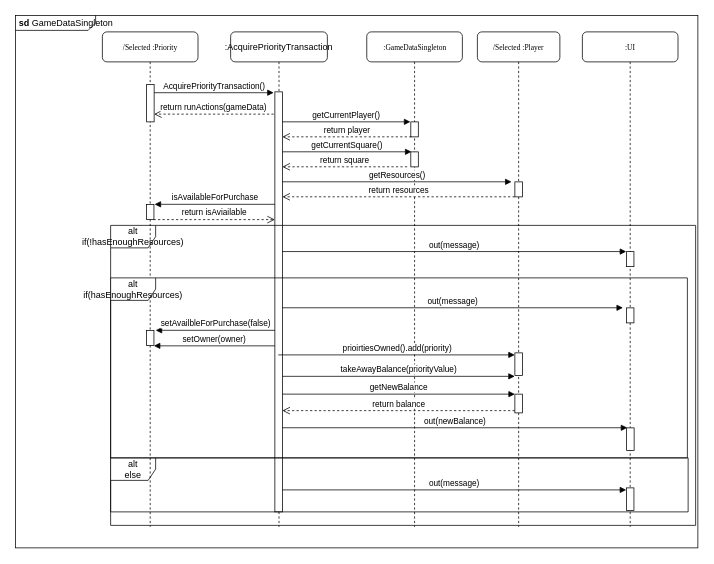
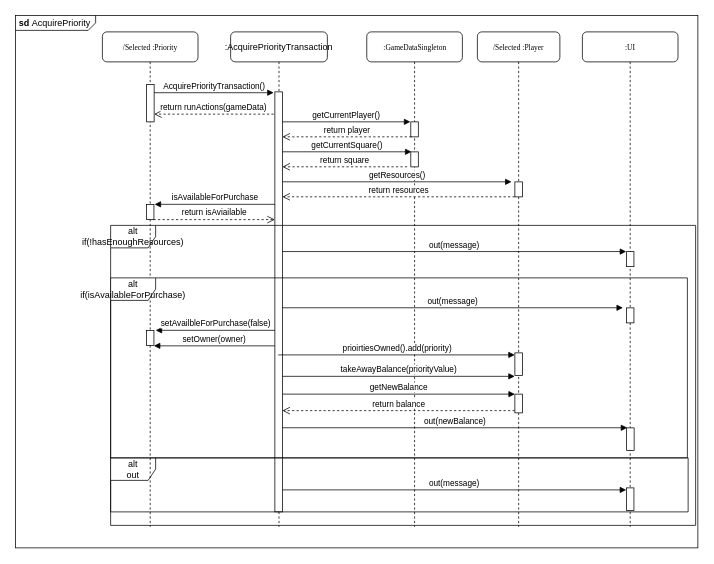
node "sd GameDataSingleton": label "sd GameDataSingleton" -> "sd AcquirePriority"
node "alt if(hasEnoughResources)": label "alt if(hasEnoughResources)" -> "alt if(isAvailableForPurchase)"
node "alt else": label "alt else" -> "alt out"
